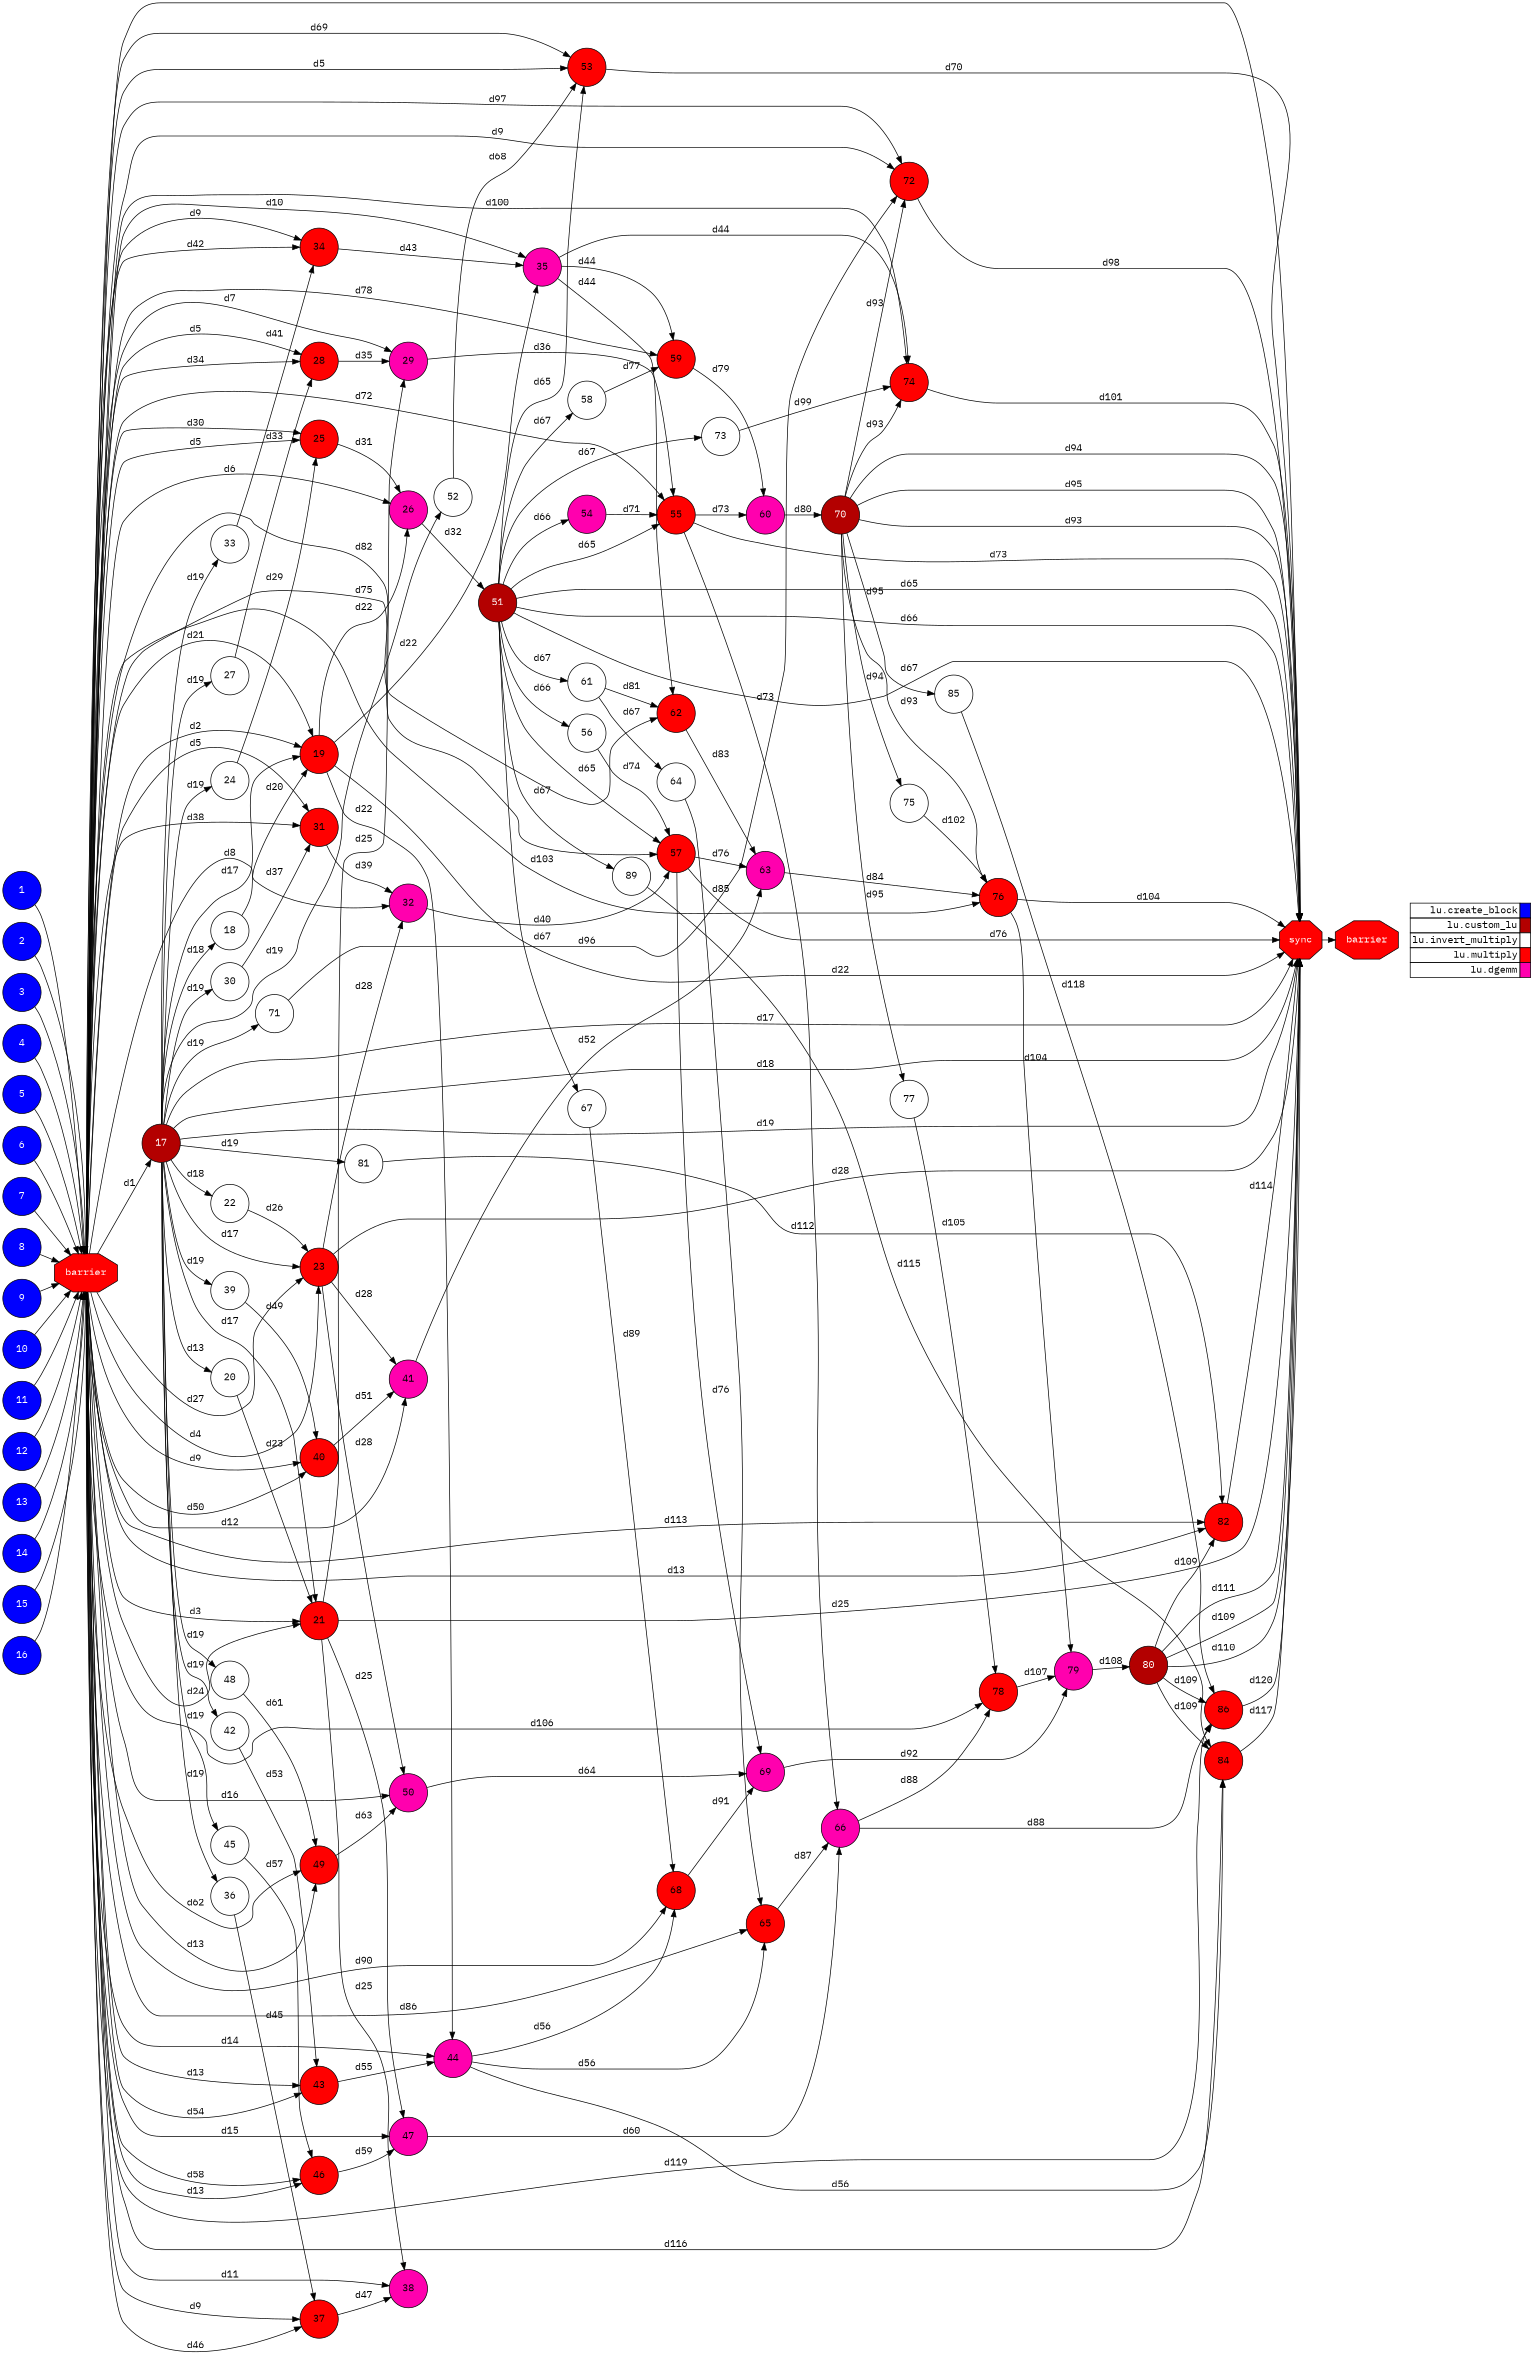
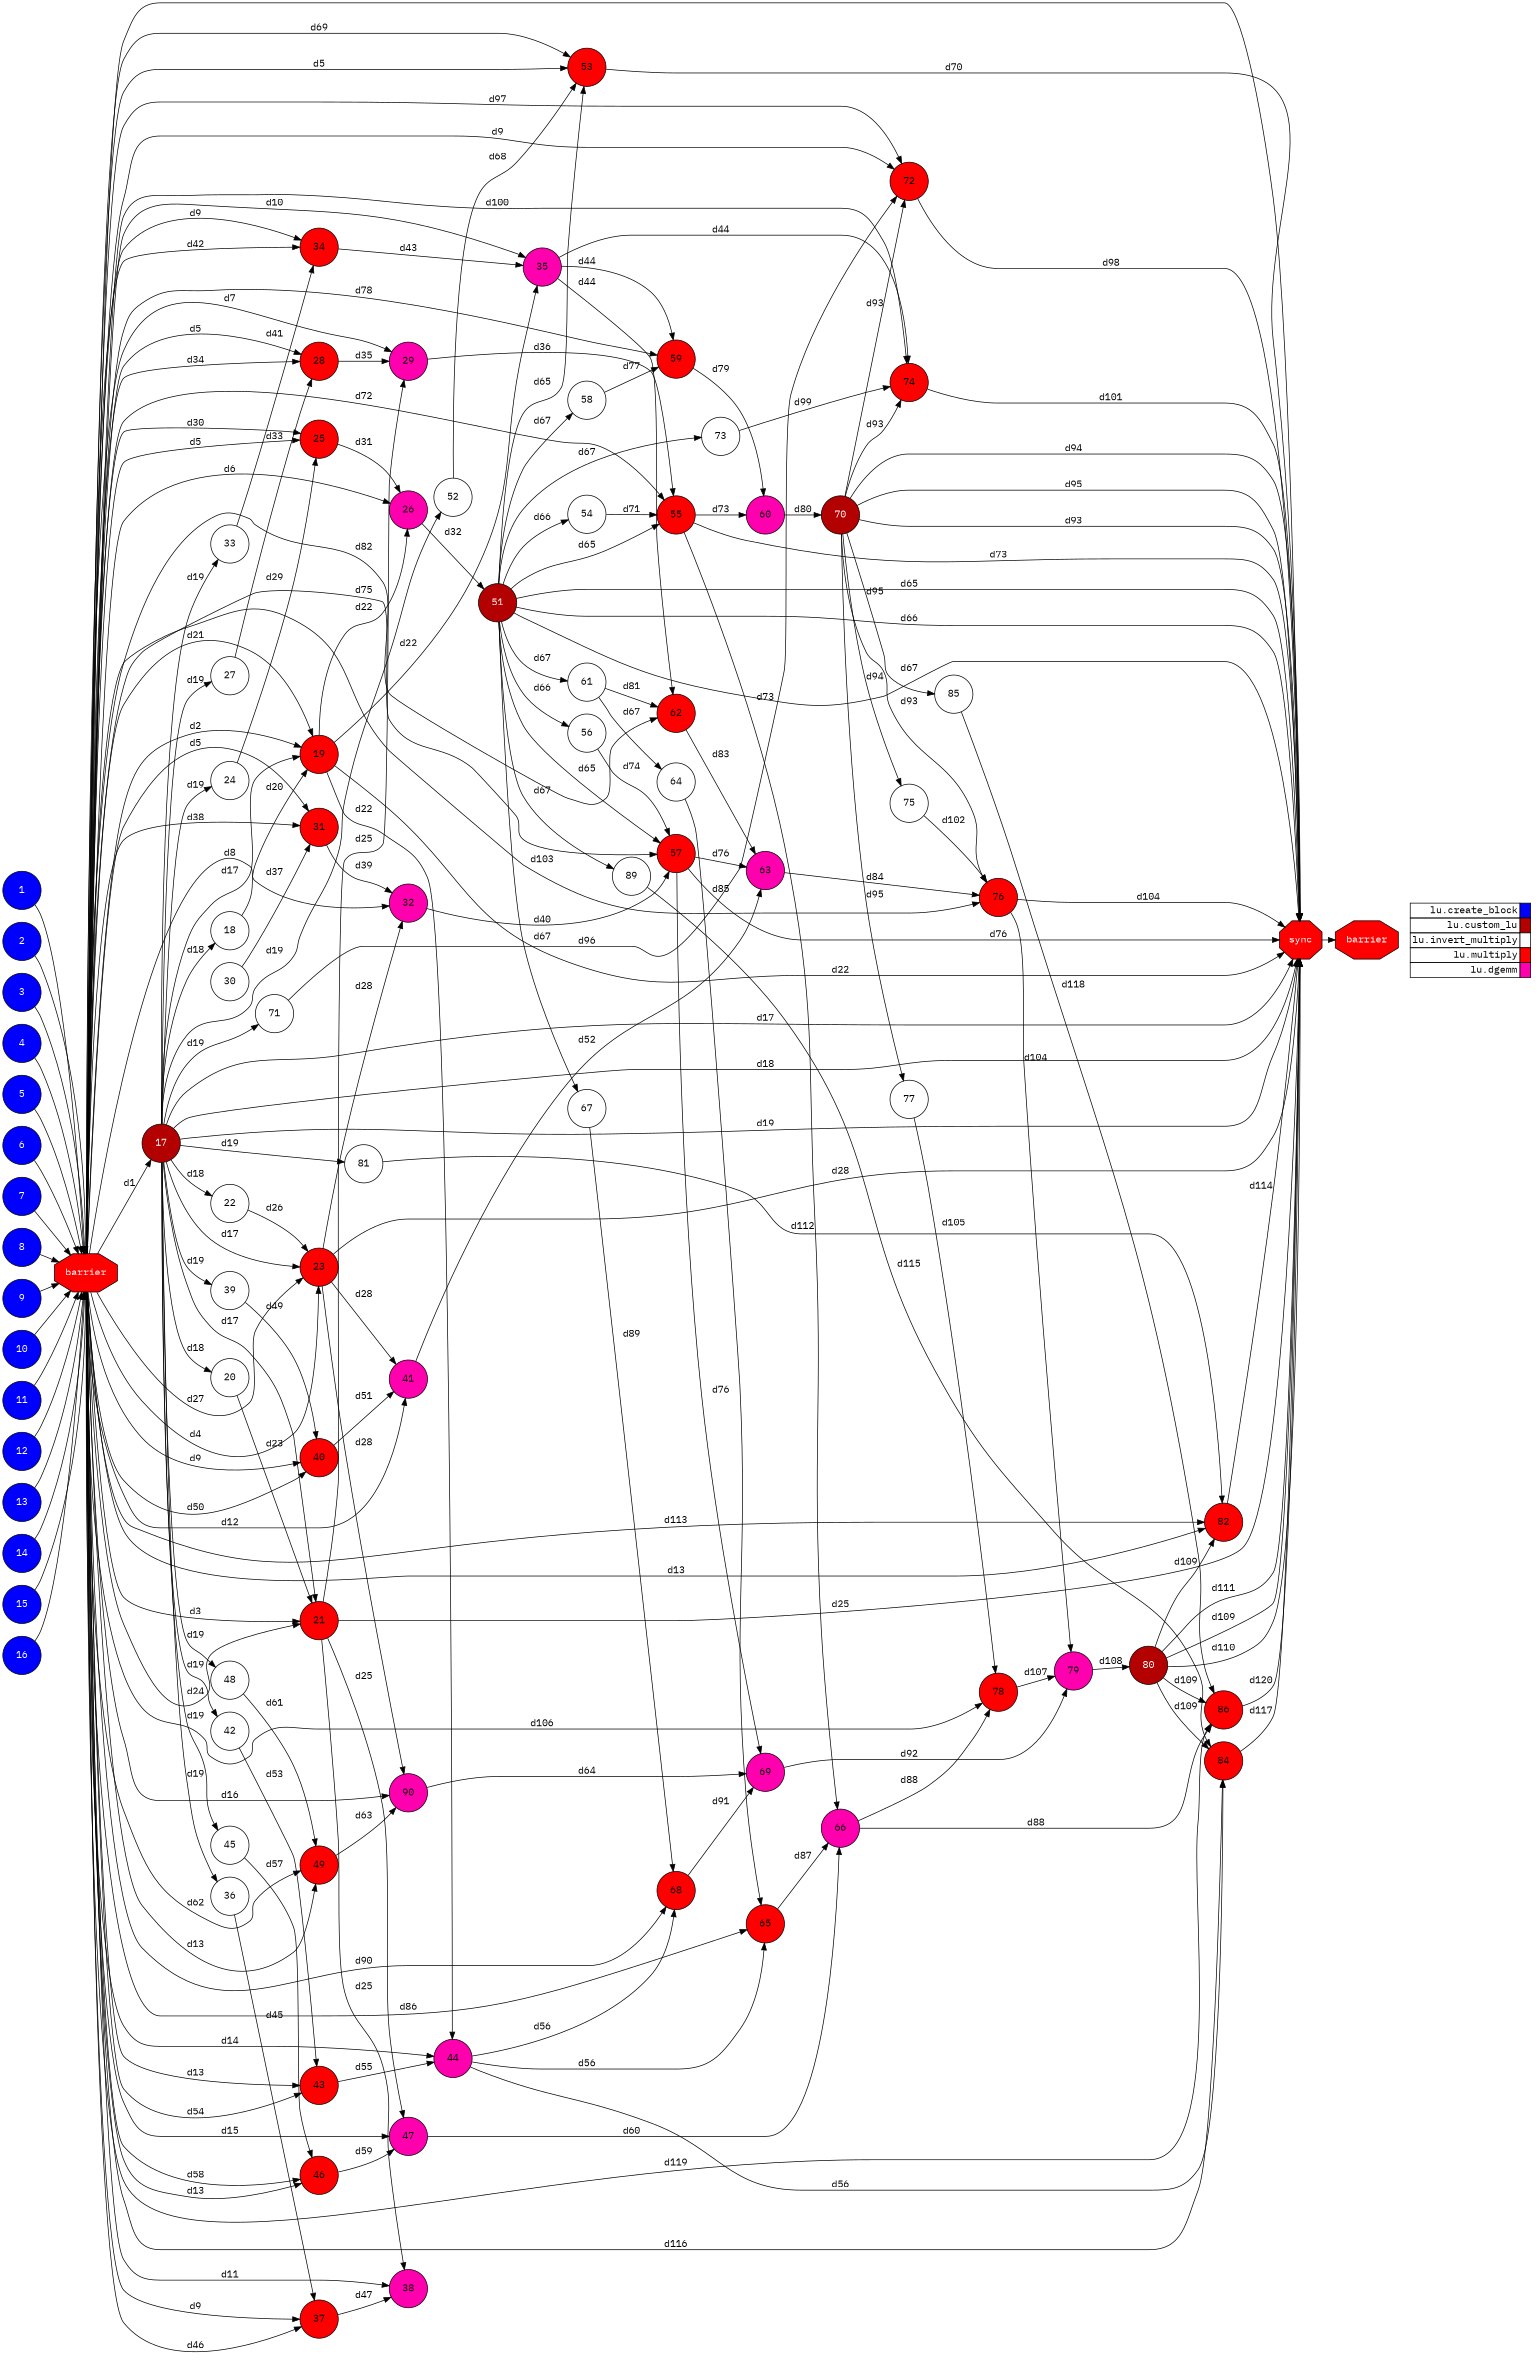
node "54": fillcolor #ff00ae -> #ffffff
edge "17" -> "30": removed, label "d19"
edge "17" -> "20": label "d13" -> "d18"
node "50": label "50" -> "90"
